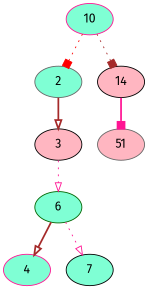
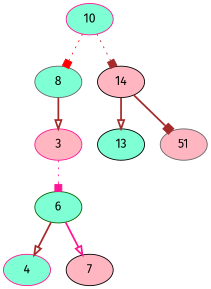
node "2": label "2" -> "8"
edge "14" -> "51": color deeppink -> brown
node "3": color black -> deeppink
node "13": added
edge "3" -> "6": arrowhead onormal -> box
edge "6" -> "7": style dotted -> bold
node "7": fillcolor aquamarine -> lightpink
